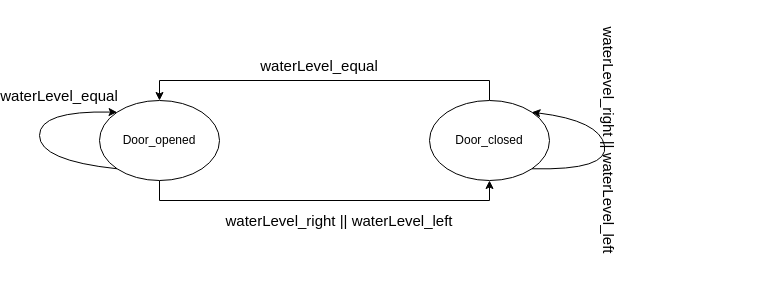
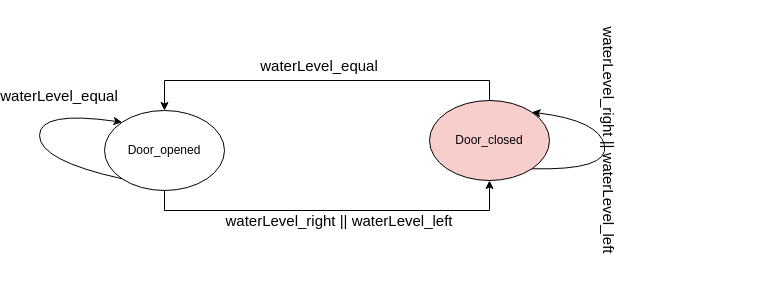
node "Door_opened": moved (160, 141) -> (165, 151)
node "Door_closed": fillcolor #ffffff -> #f8cecc
